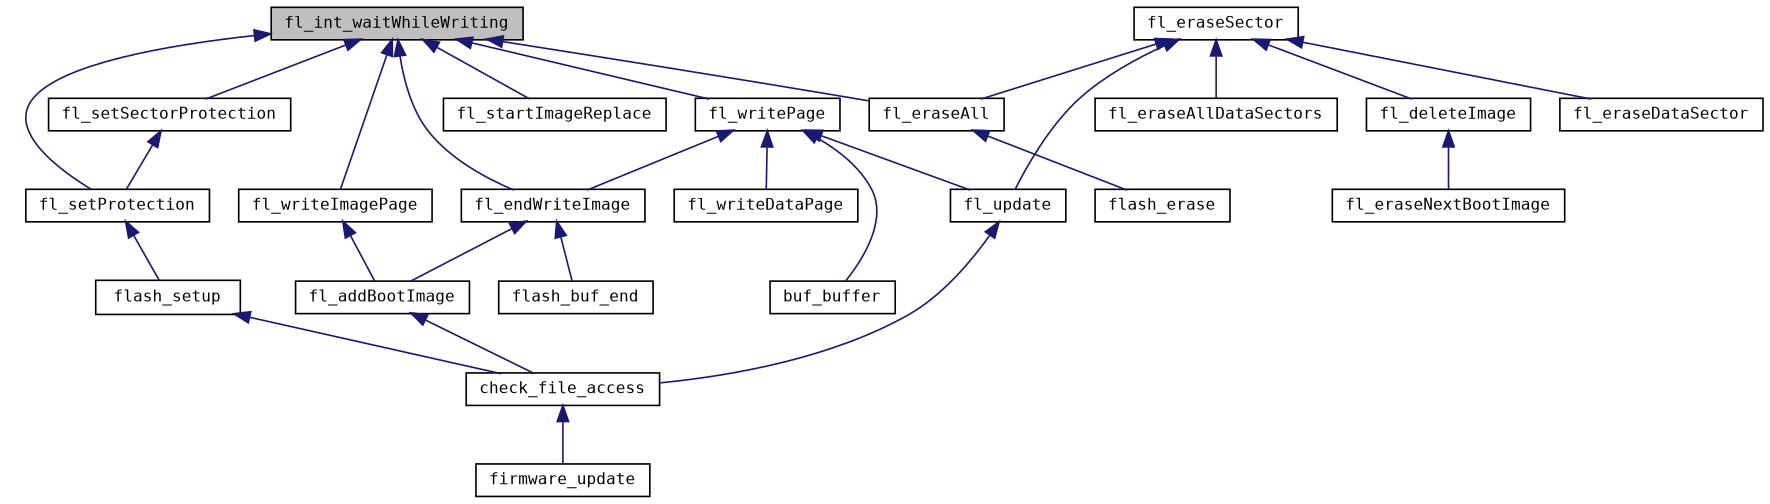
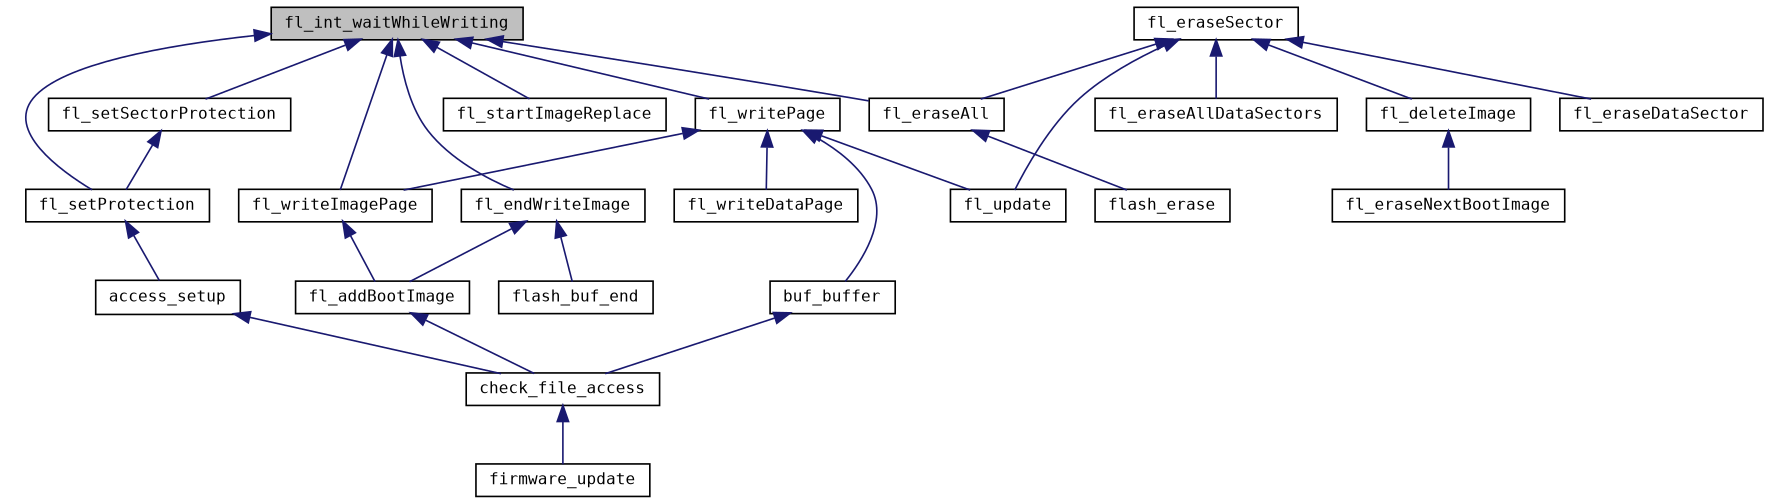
edge "fl_endWriteImage" -> "fl_writePage": now "fl_writeImagePage" -> "fl_writePage"
node "flash_setup": label "flash_setup" -> "access_setup"
edge "check_file_access" -> "fl_update": now "check_file_access" -> "buf_buffer"
